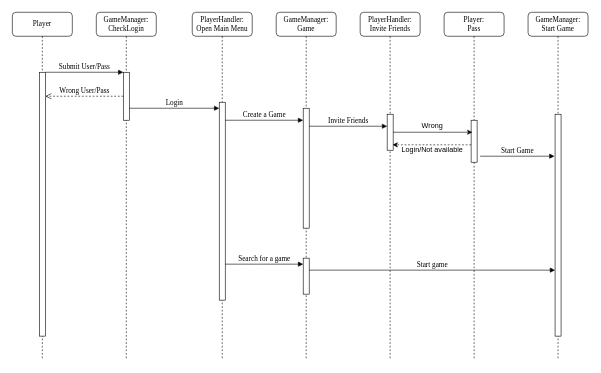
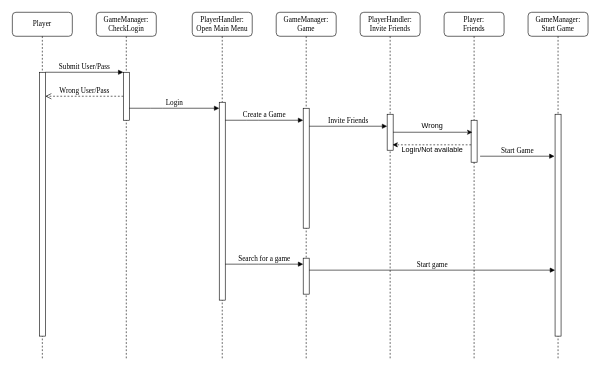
node "Player: Pass": label "Player: Pass" -> "Player: Friends"
